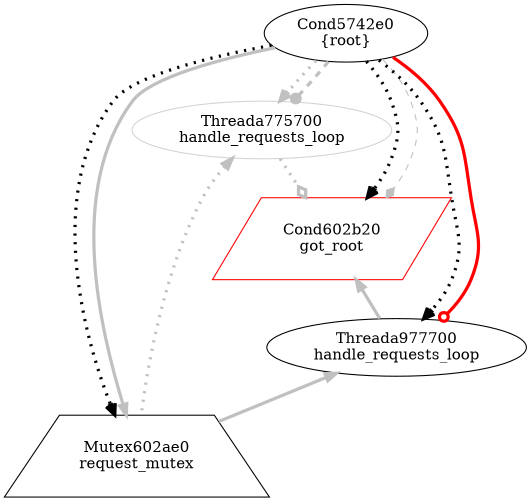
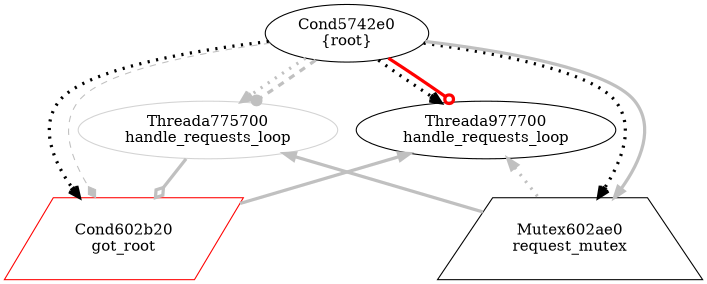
edge "Threada775700 handle_requests_loop" -> "Cond602b20 got_root": style dotted -> solid
edge "Mutex602ae0 request_mutex" -> "Threada775700 handle_requests_loop": style dotted -> solid
edge "Threada977700 handle_requests_loop" -> "Cond602b20 got_root": reversed
edge "Mutex602ae0 request_mutex" -> "Threada977700 handle_requests_loop": style solid -> dotted
